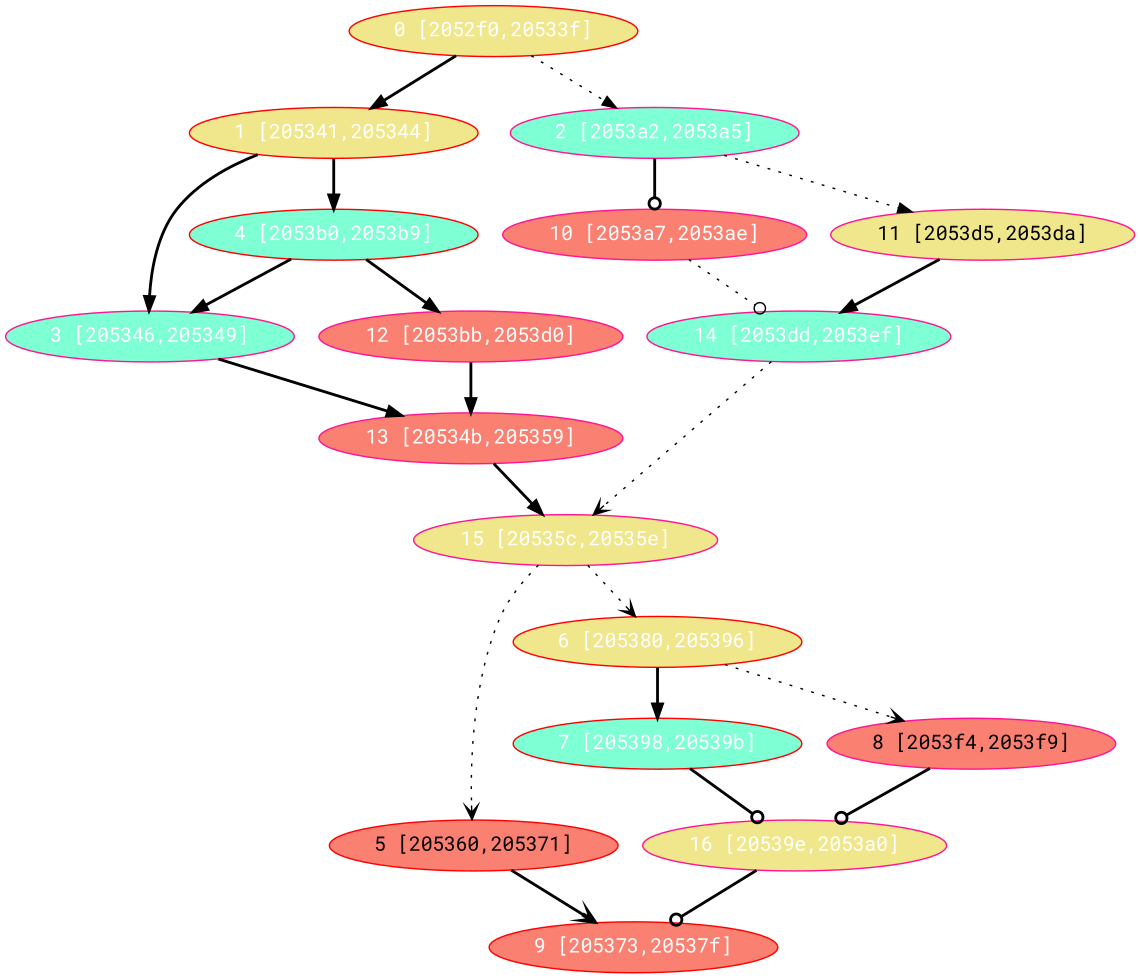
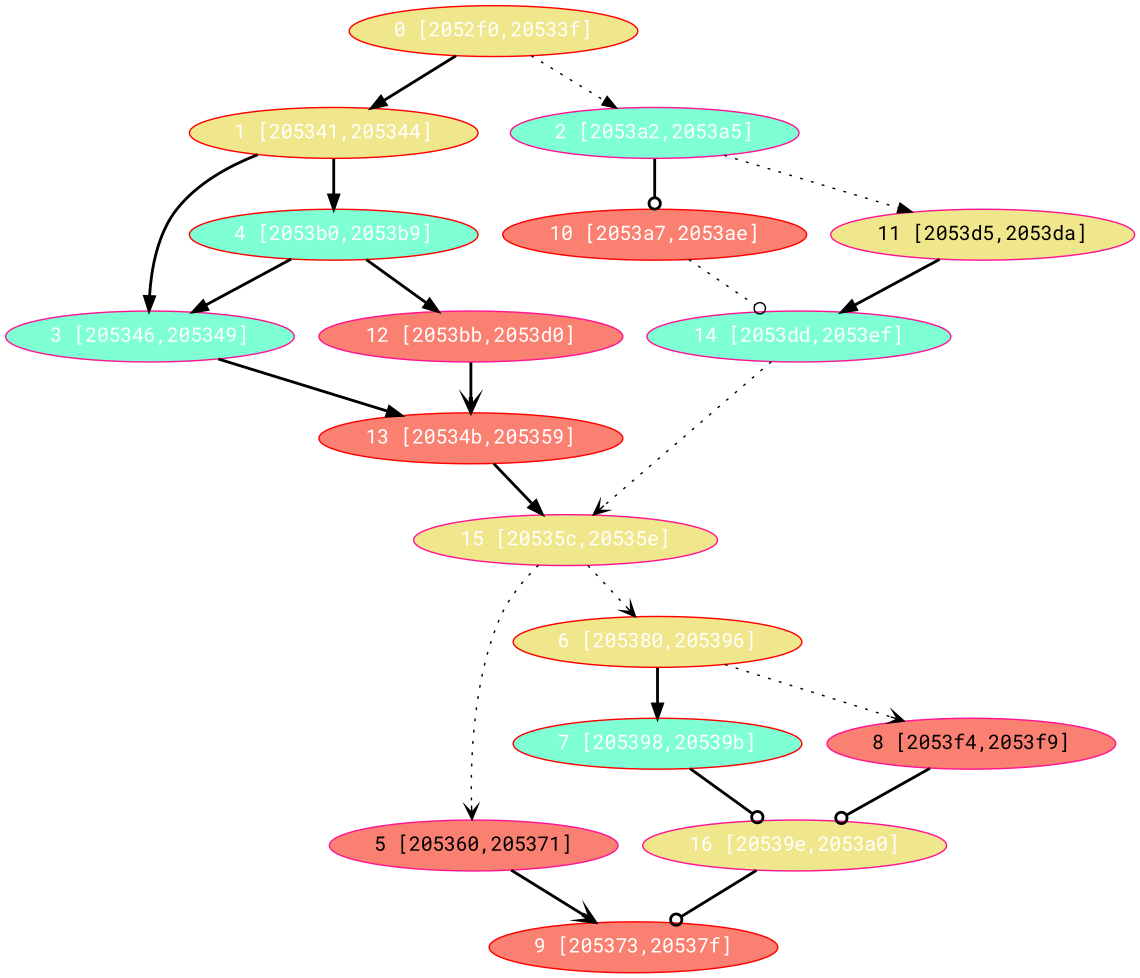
node "10 [2053a7,2053ae]": color deeppink -> red
edge "12 [2053bb,2053d0]" -> "13 [20534b,205359]": arrowhead normal -> vee
node "13 [20534b,205359]": color deeppink -> red
node "5 [205360,205371]": color red -> deeppink
